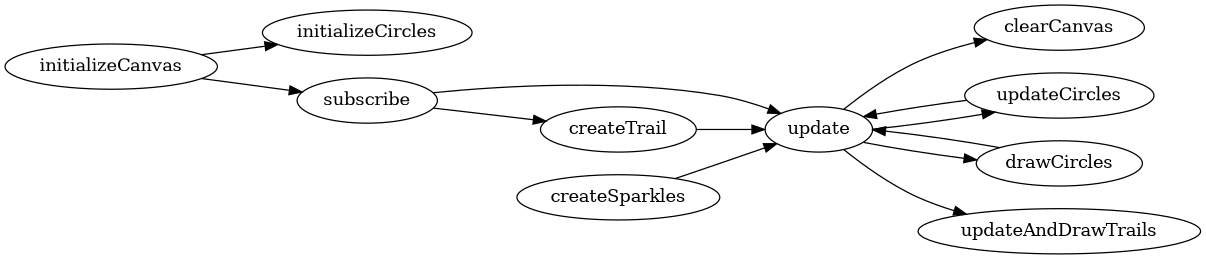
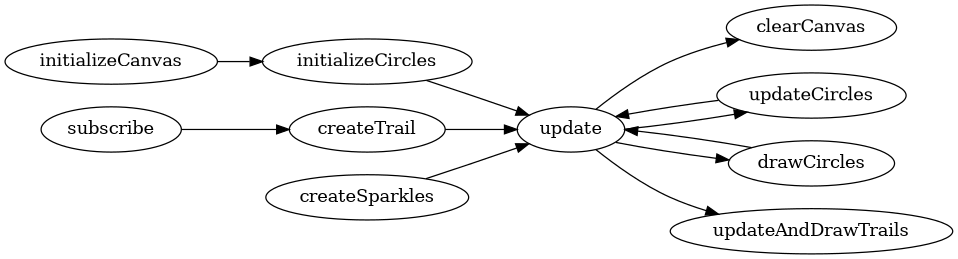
edge "initializeCanvas" -> "subscribe": removed
edge "subscribe" -> "update": now "initializeCircles" -> "update"
